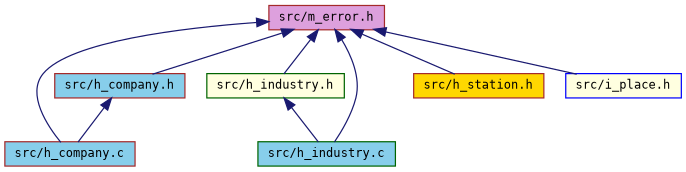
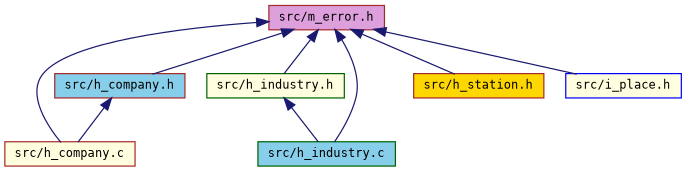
node "src/h_company.c": fillcolor skyblue -> lightyellow
